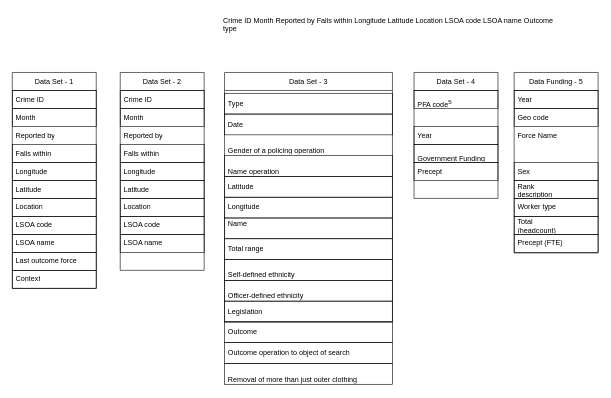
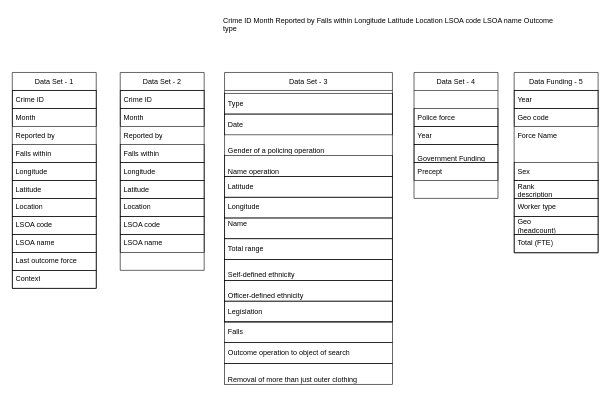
node "PFA code5": removed
node "Police force": added
node "Total(headcount)": label "Total(headcount)" -> "Geo(headcount)"
node "Precept (FTE)": label "Precept (FTE)" -> "Total (FTE)"
node "Outcome": label "Outcome" -> "Falls"
